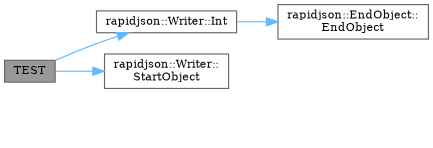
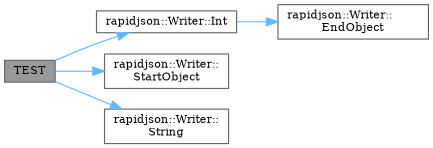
node "rapidjson::EndObject:: EndObject": label "rapidjson::EndObject:: EndObject" -> "rapidjson::Writer:: EndObject"
node "rapidjson::Writer:: String": added
